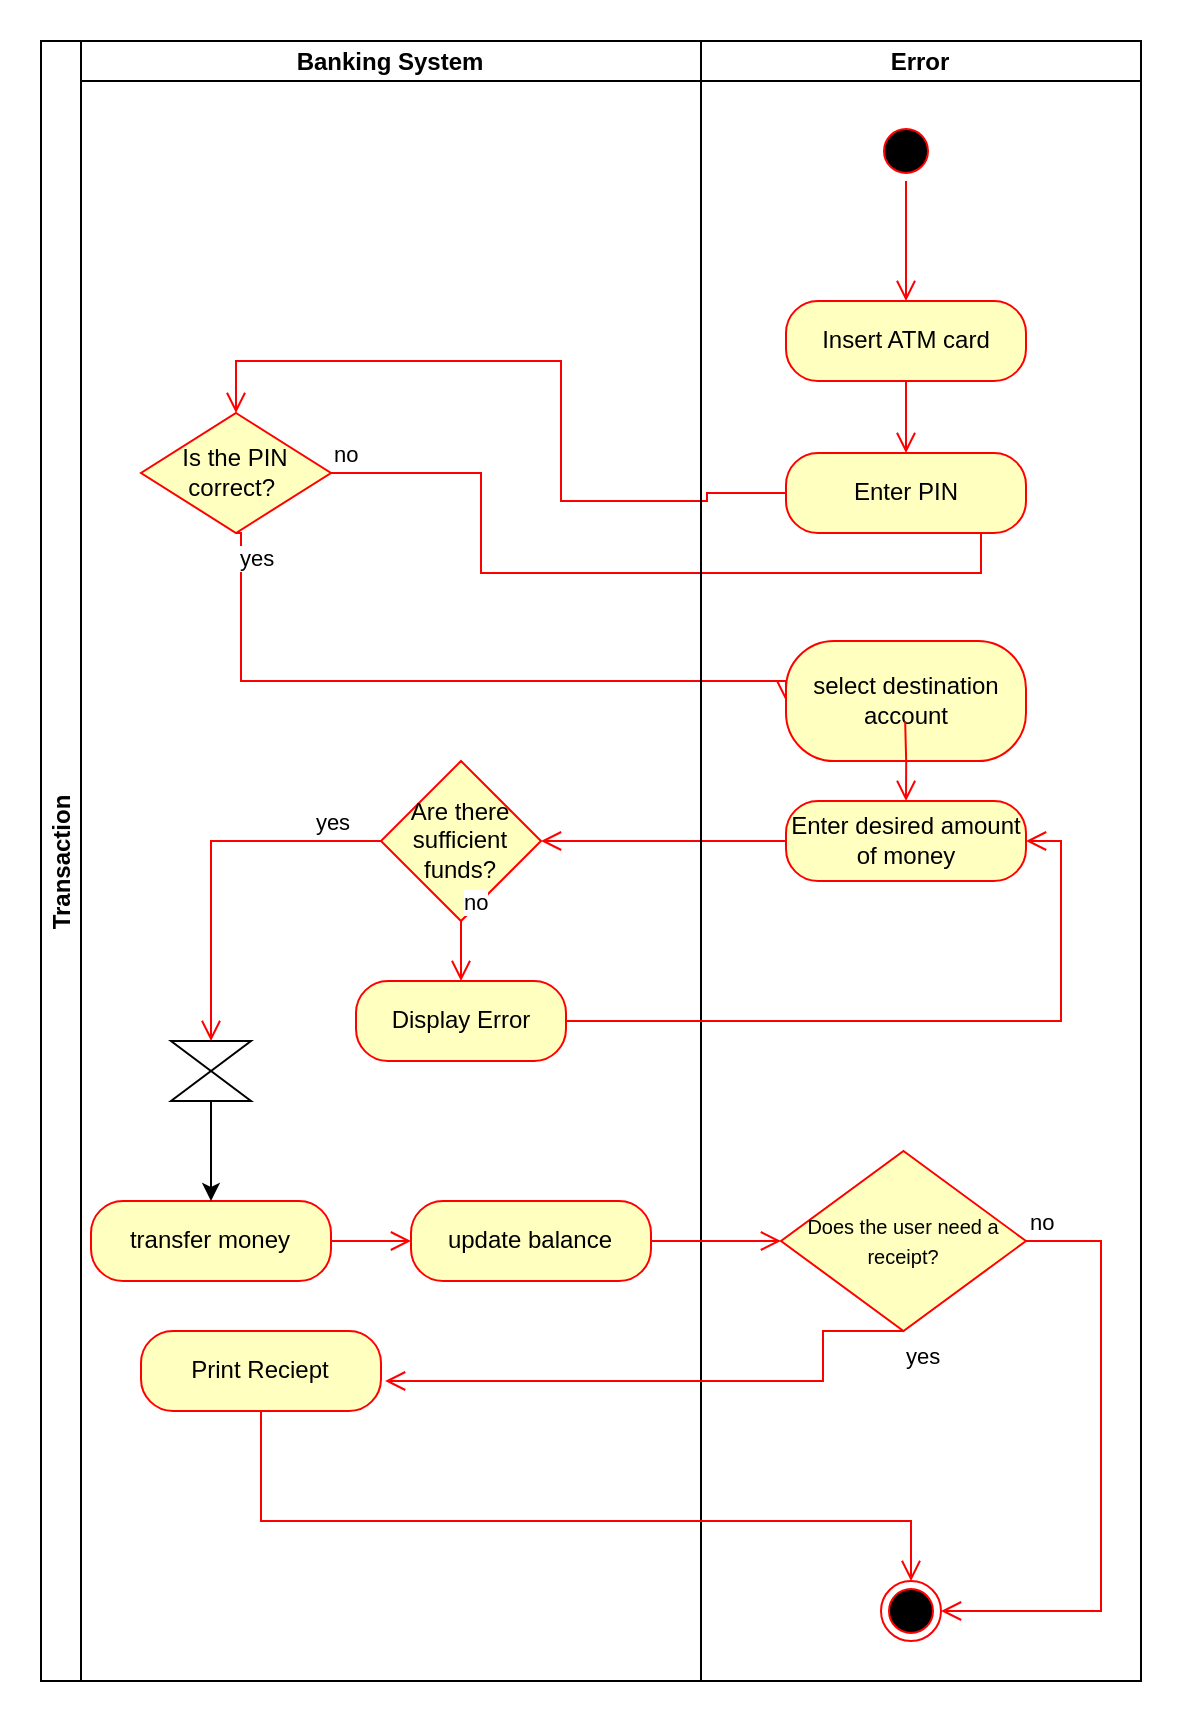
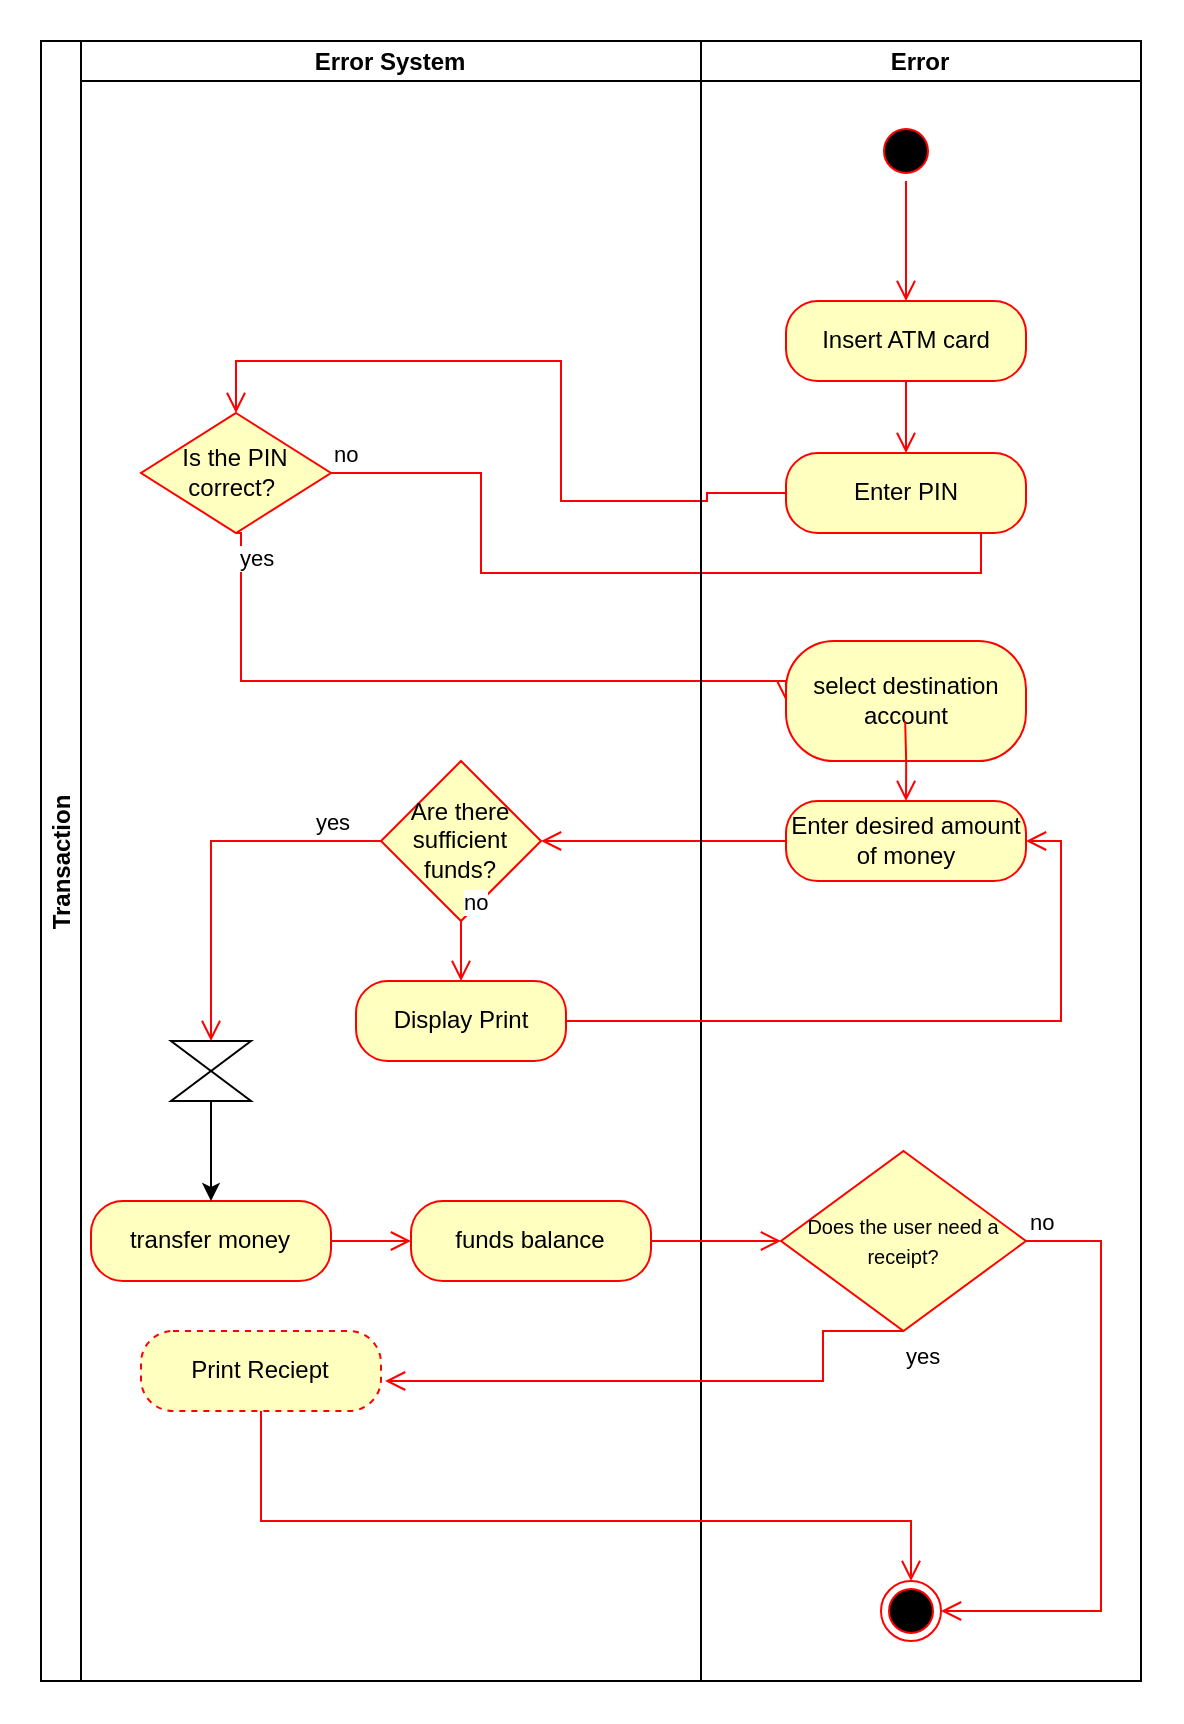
node "Banking System": label "Banking System" -> "Error System"
node "Display Error": label "Display Error" -> "Display Print"
node "update balance": label "update balance" -> "funds balance"
node "Print Reciept": style solid -> dashed
